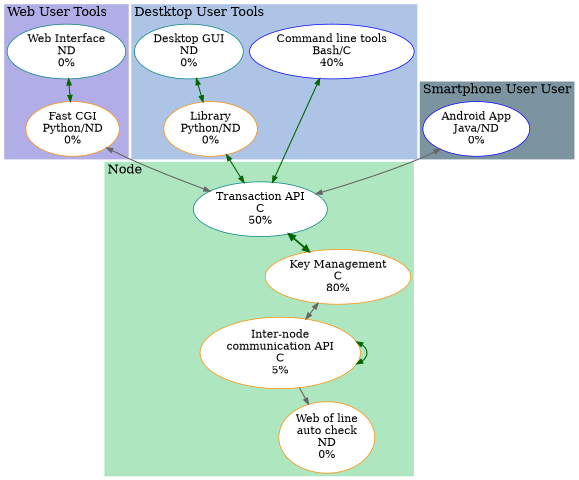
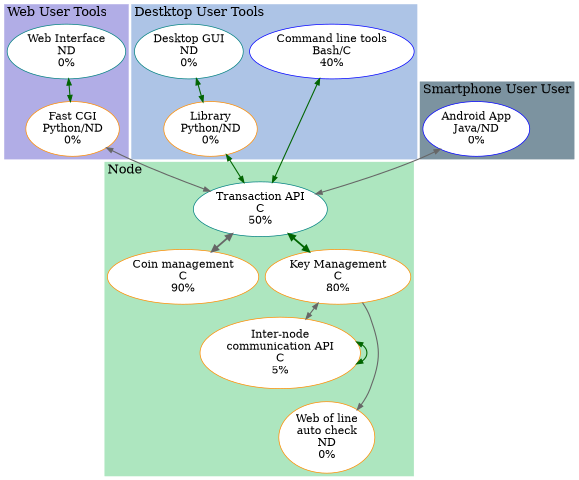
node "Coin management C 90%": added
edge "Inter-node communication API C 5%" -> "Web of line auto check ND 0%": now "Key Management C 80%" -> "Web of line auto check ND 0%"
